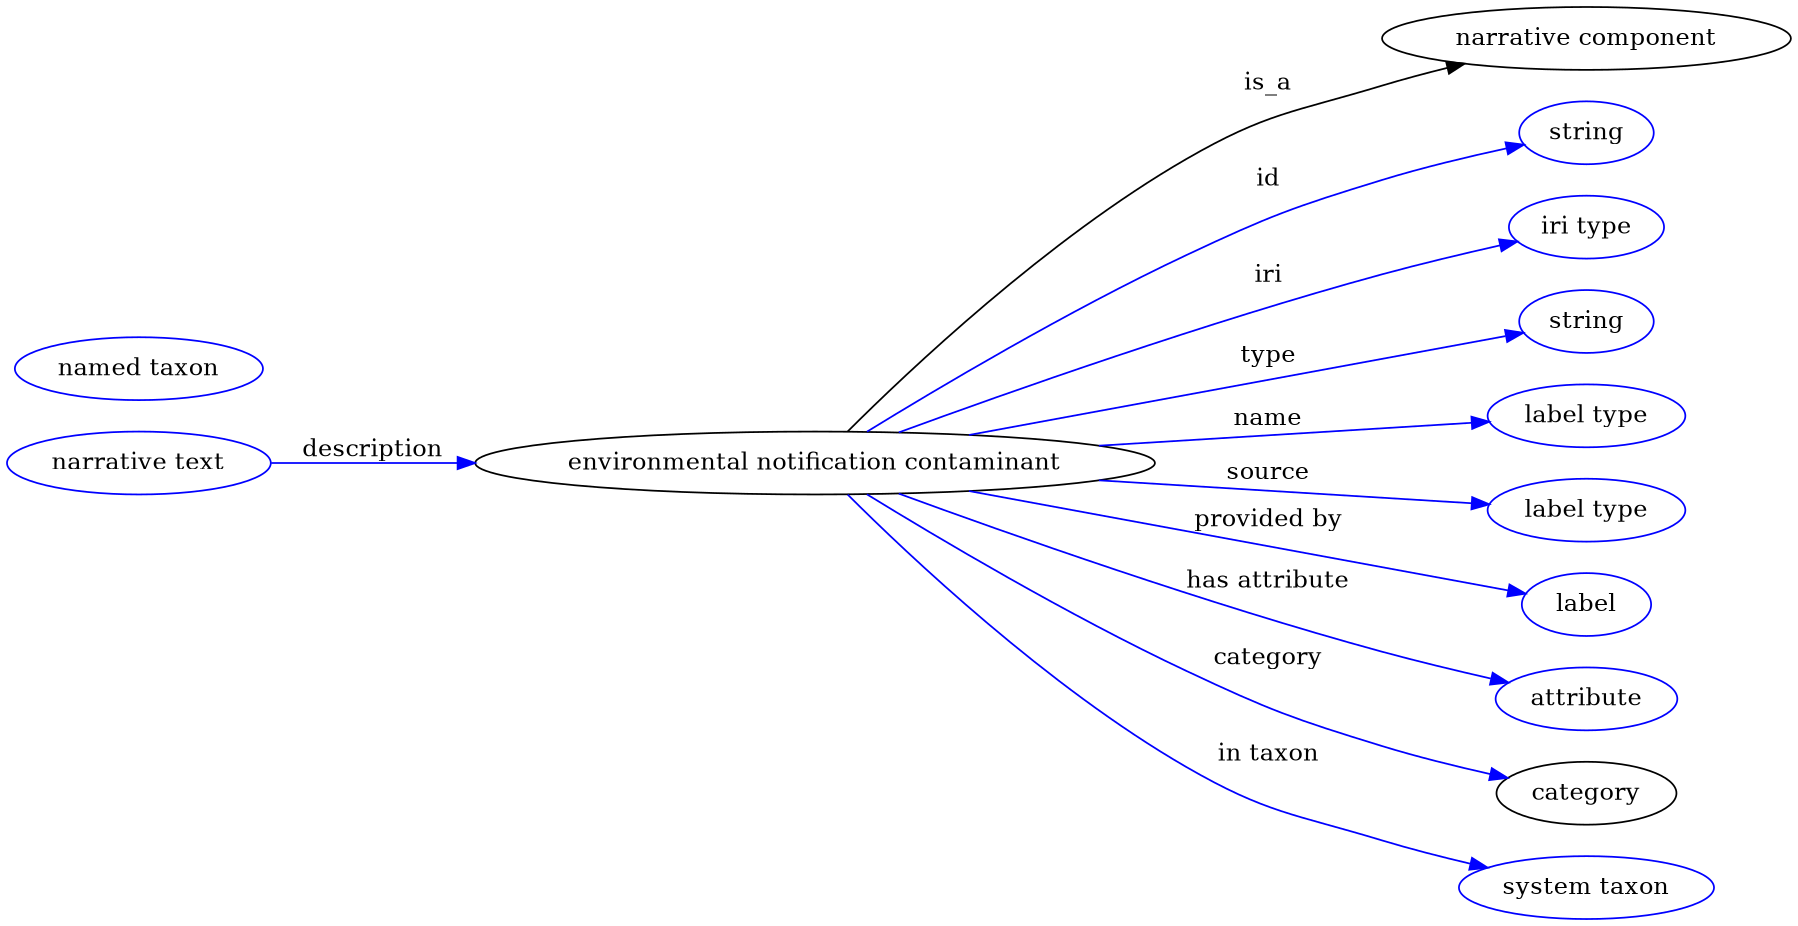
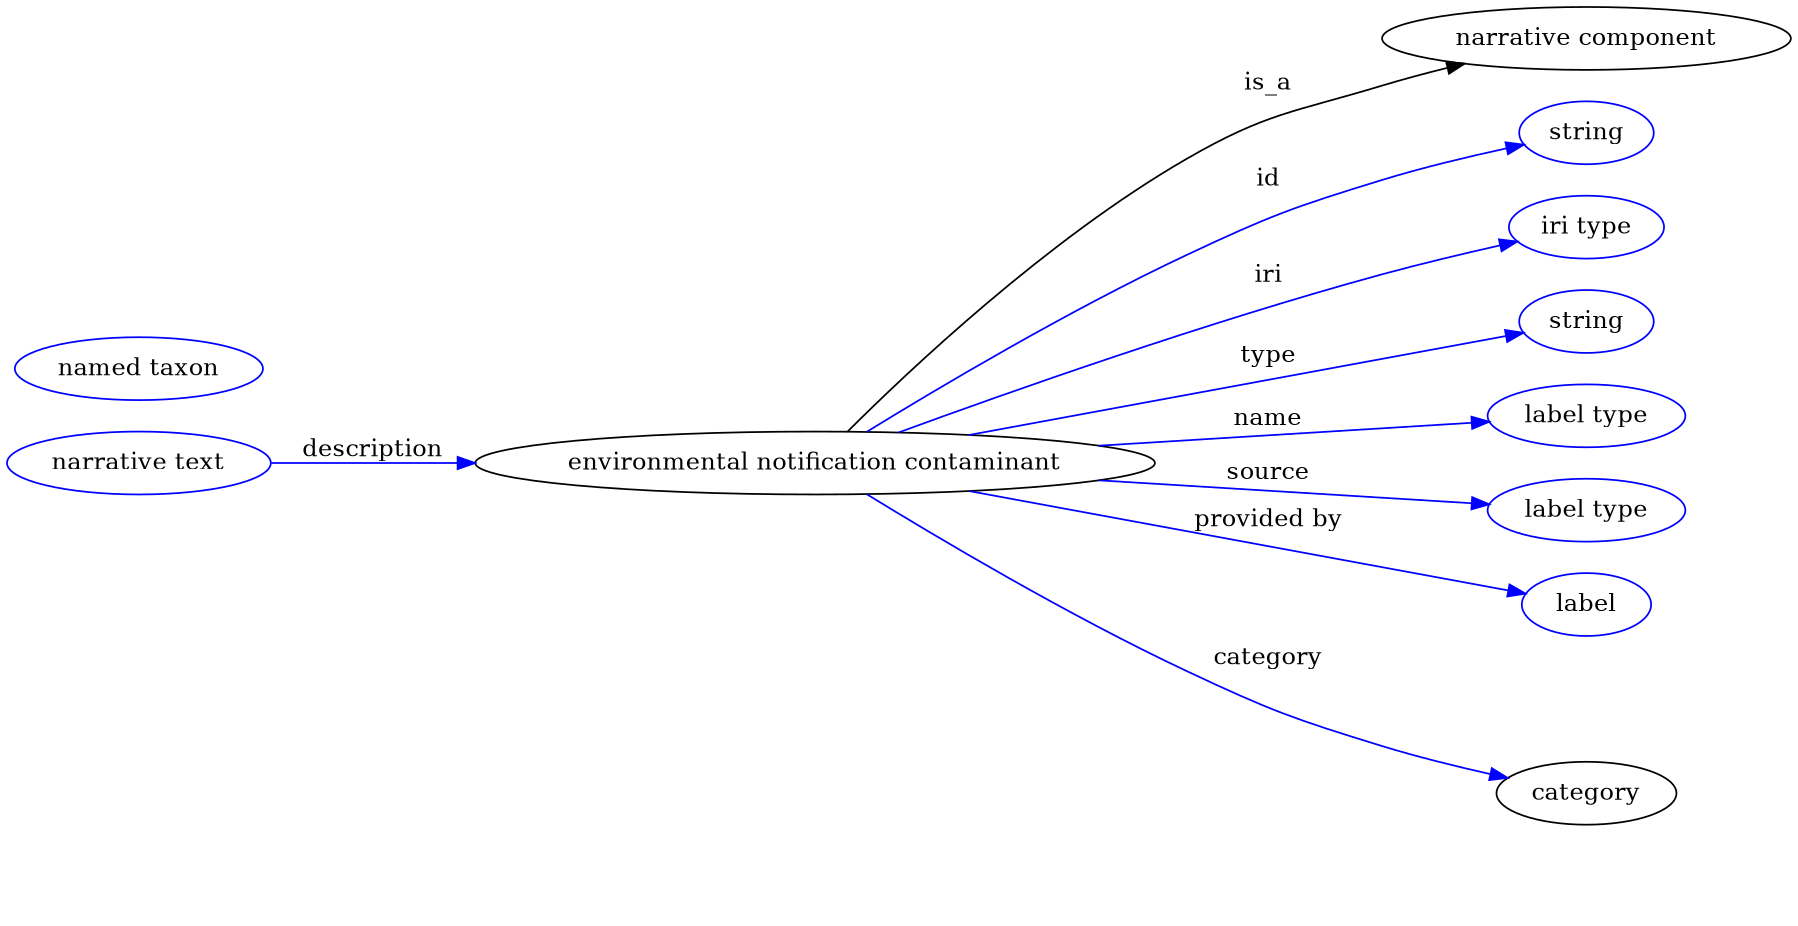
node "attribute": removed
node "system taxon": removed
